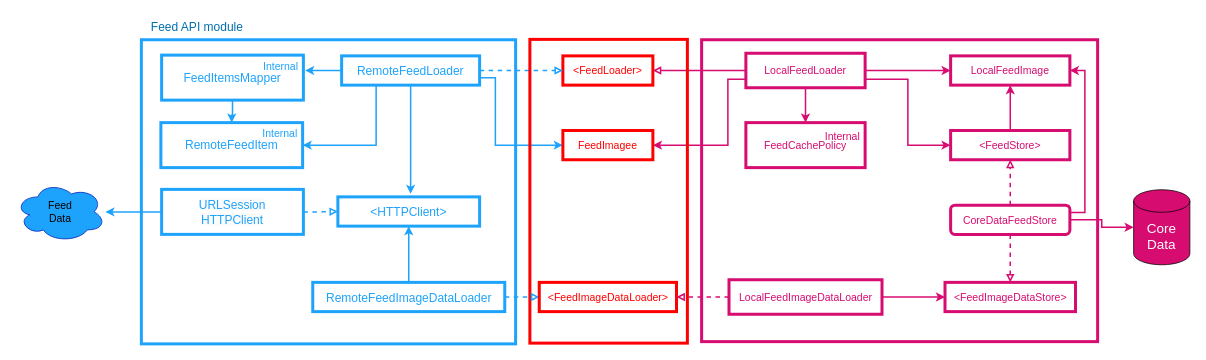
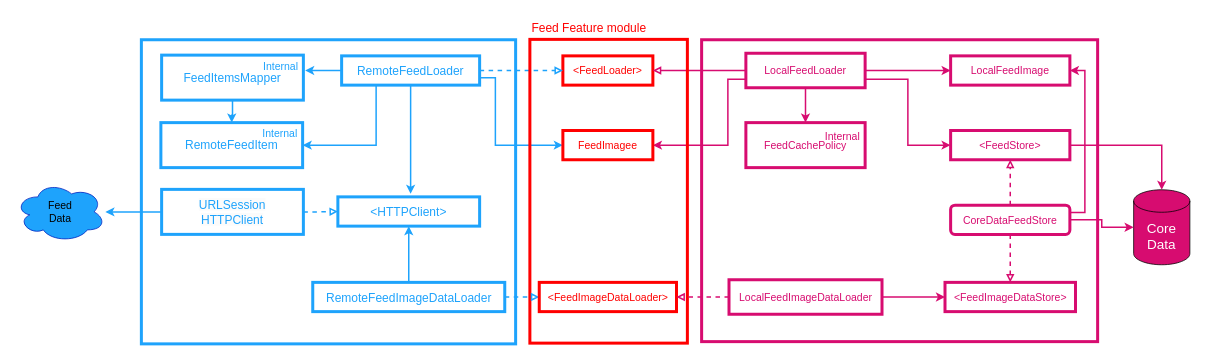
node "Feed API module": removed
node "Feed Feature module": added
edge "<FeedStore>" -> "LocalFeedImage": now "<FeedStore>" -> "Core Data"
